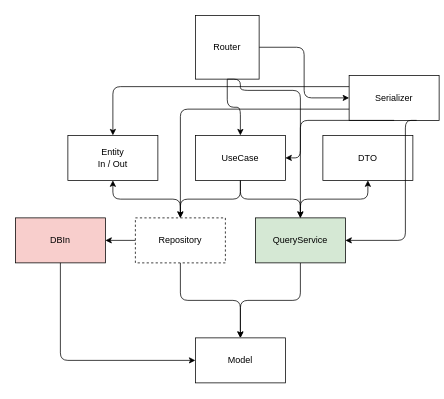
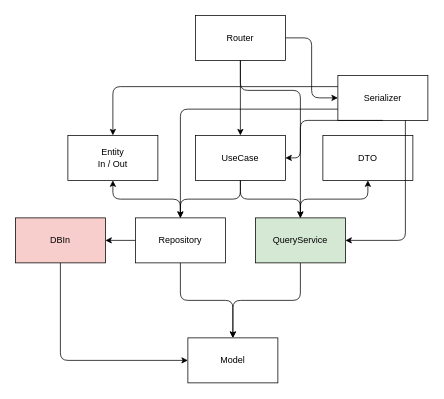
node "Router": size 64x64 -> 90x45
node "Serializer": moved (394, 98) -> (383, 98)
node "Repository": style dashed -> solid
node "Model": moved (240, 360) -> (233, 360)
